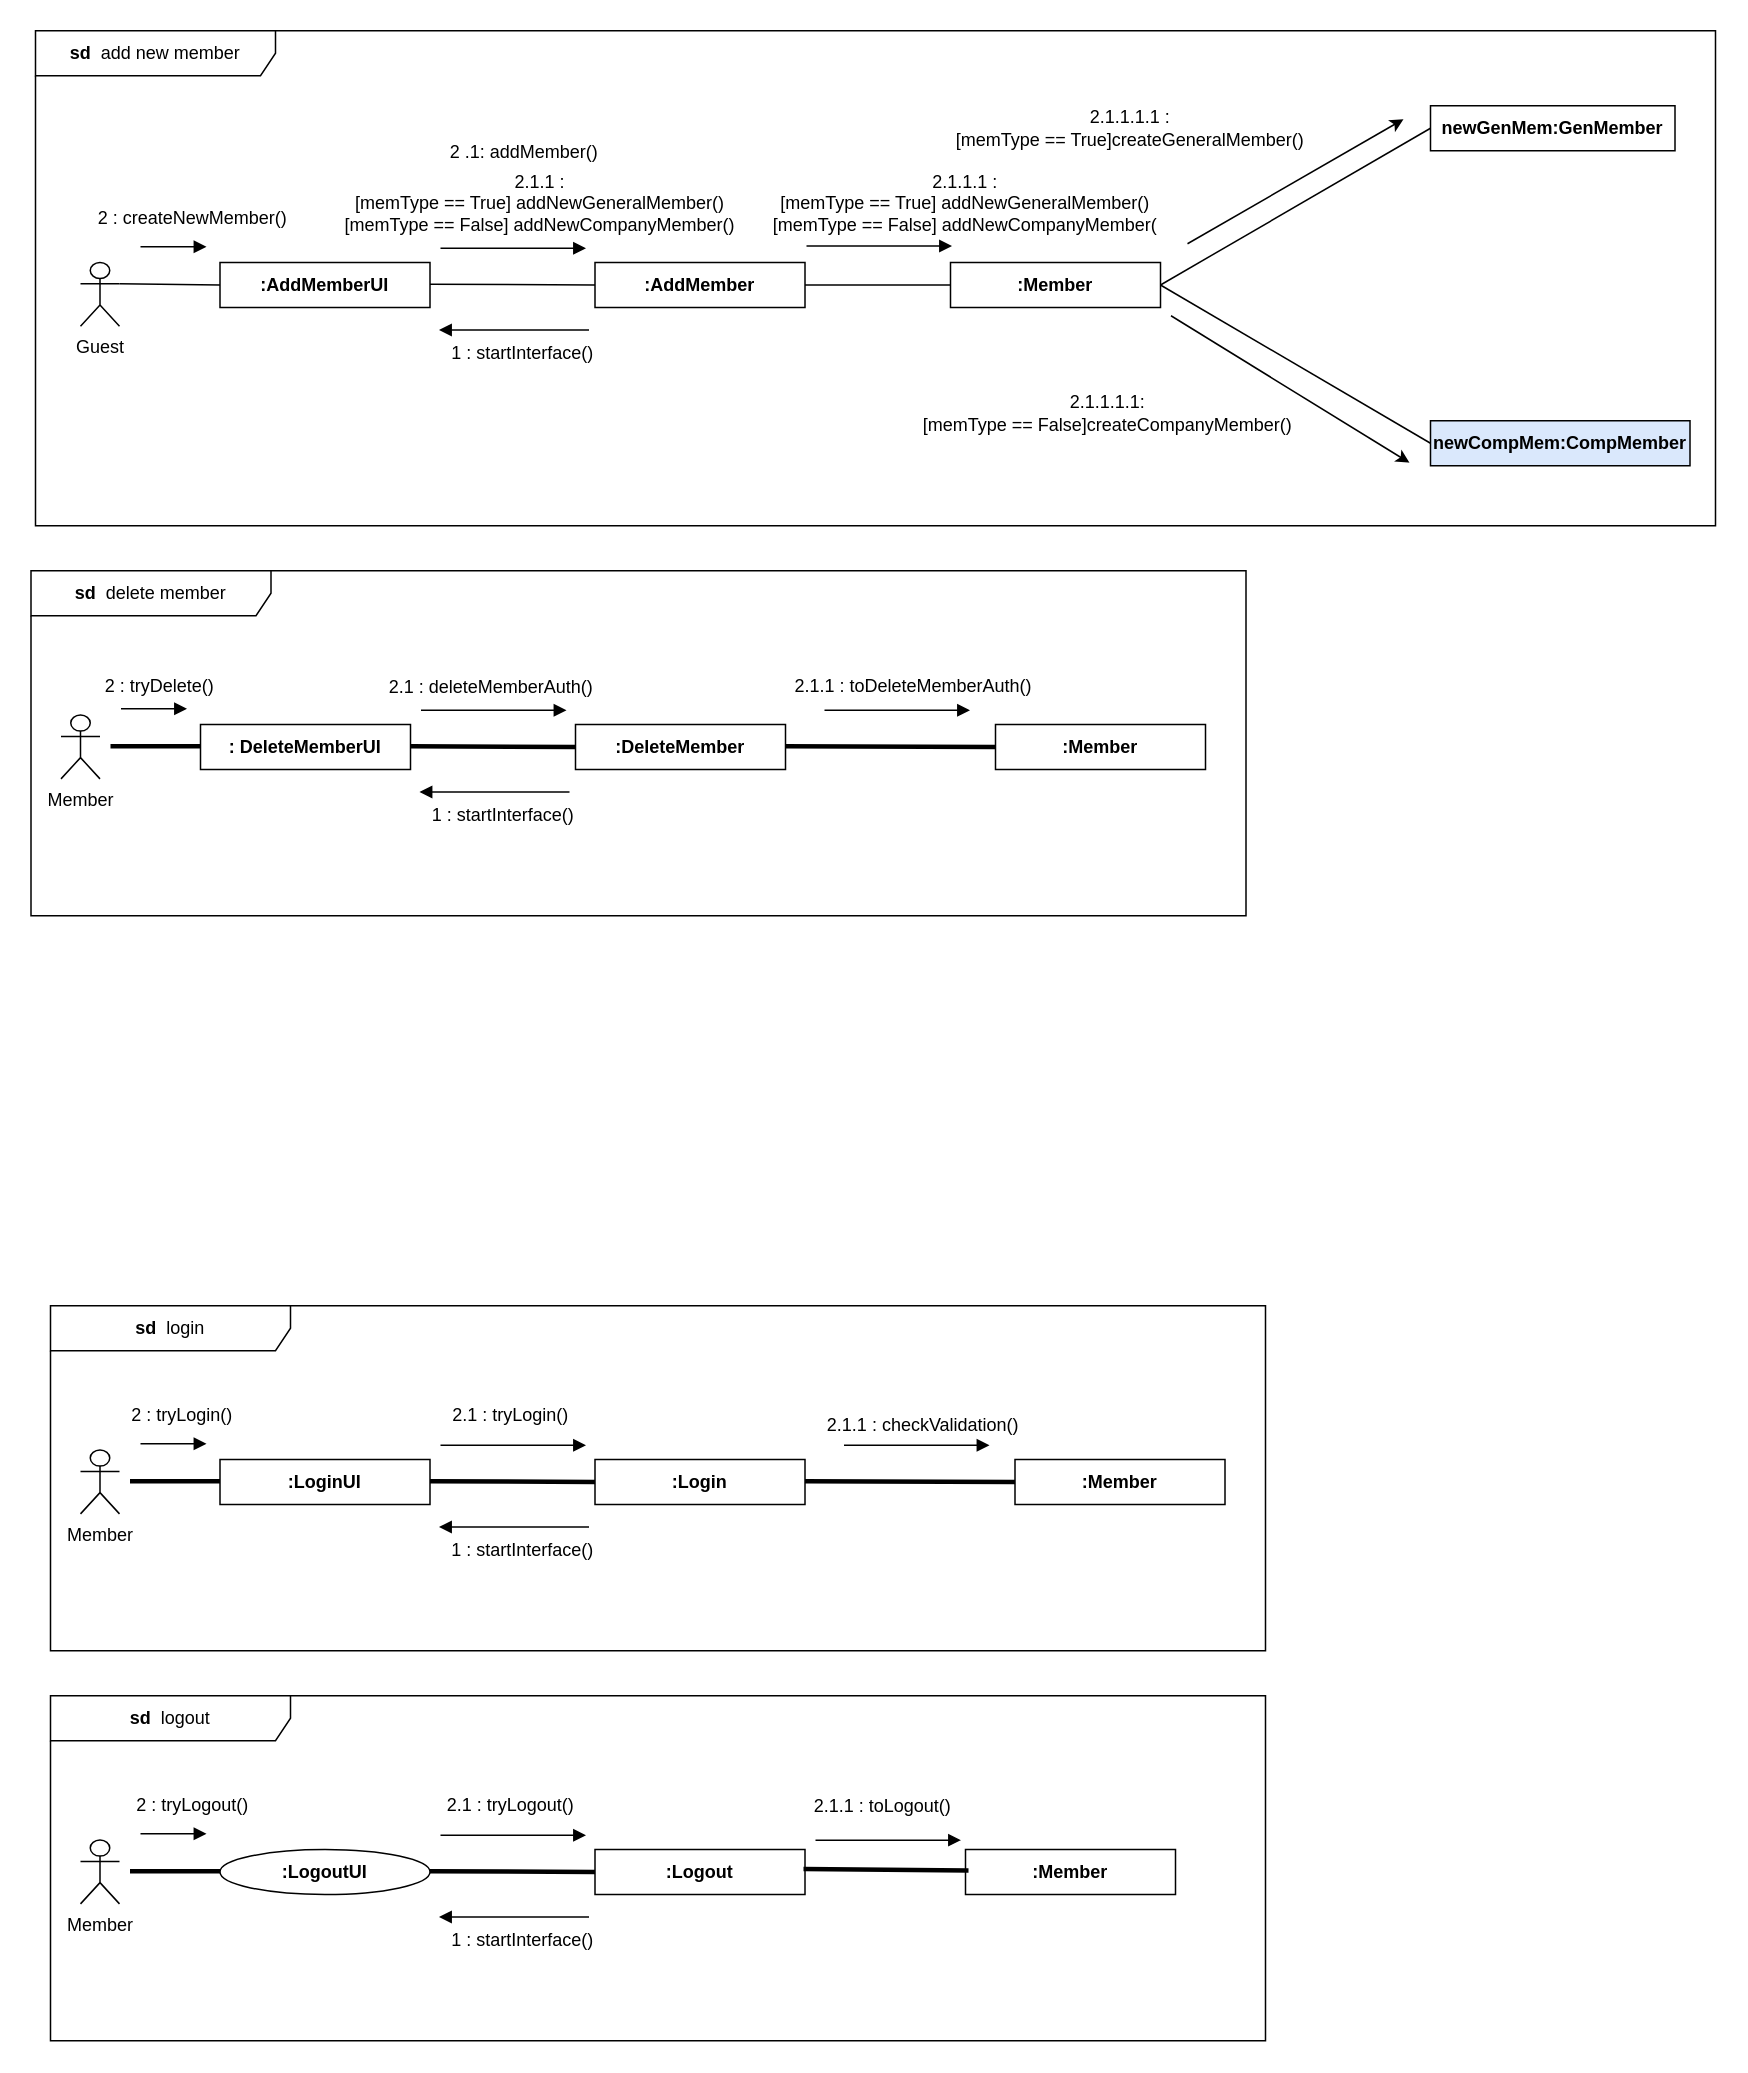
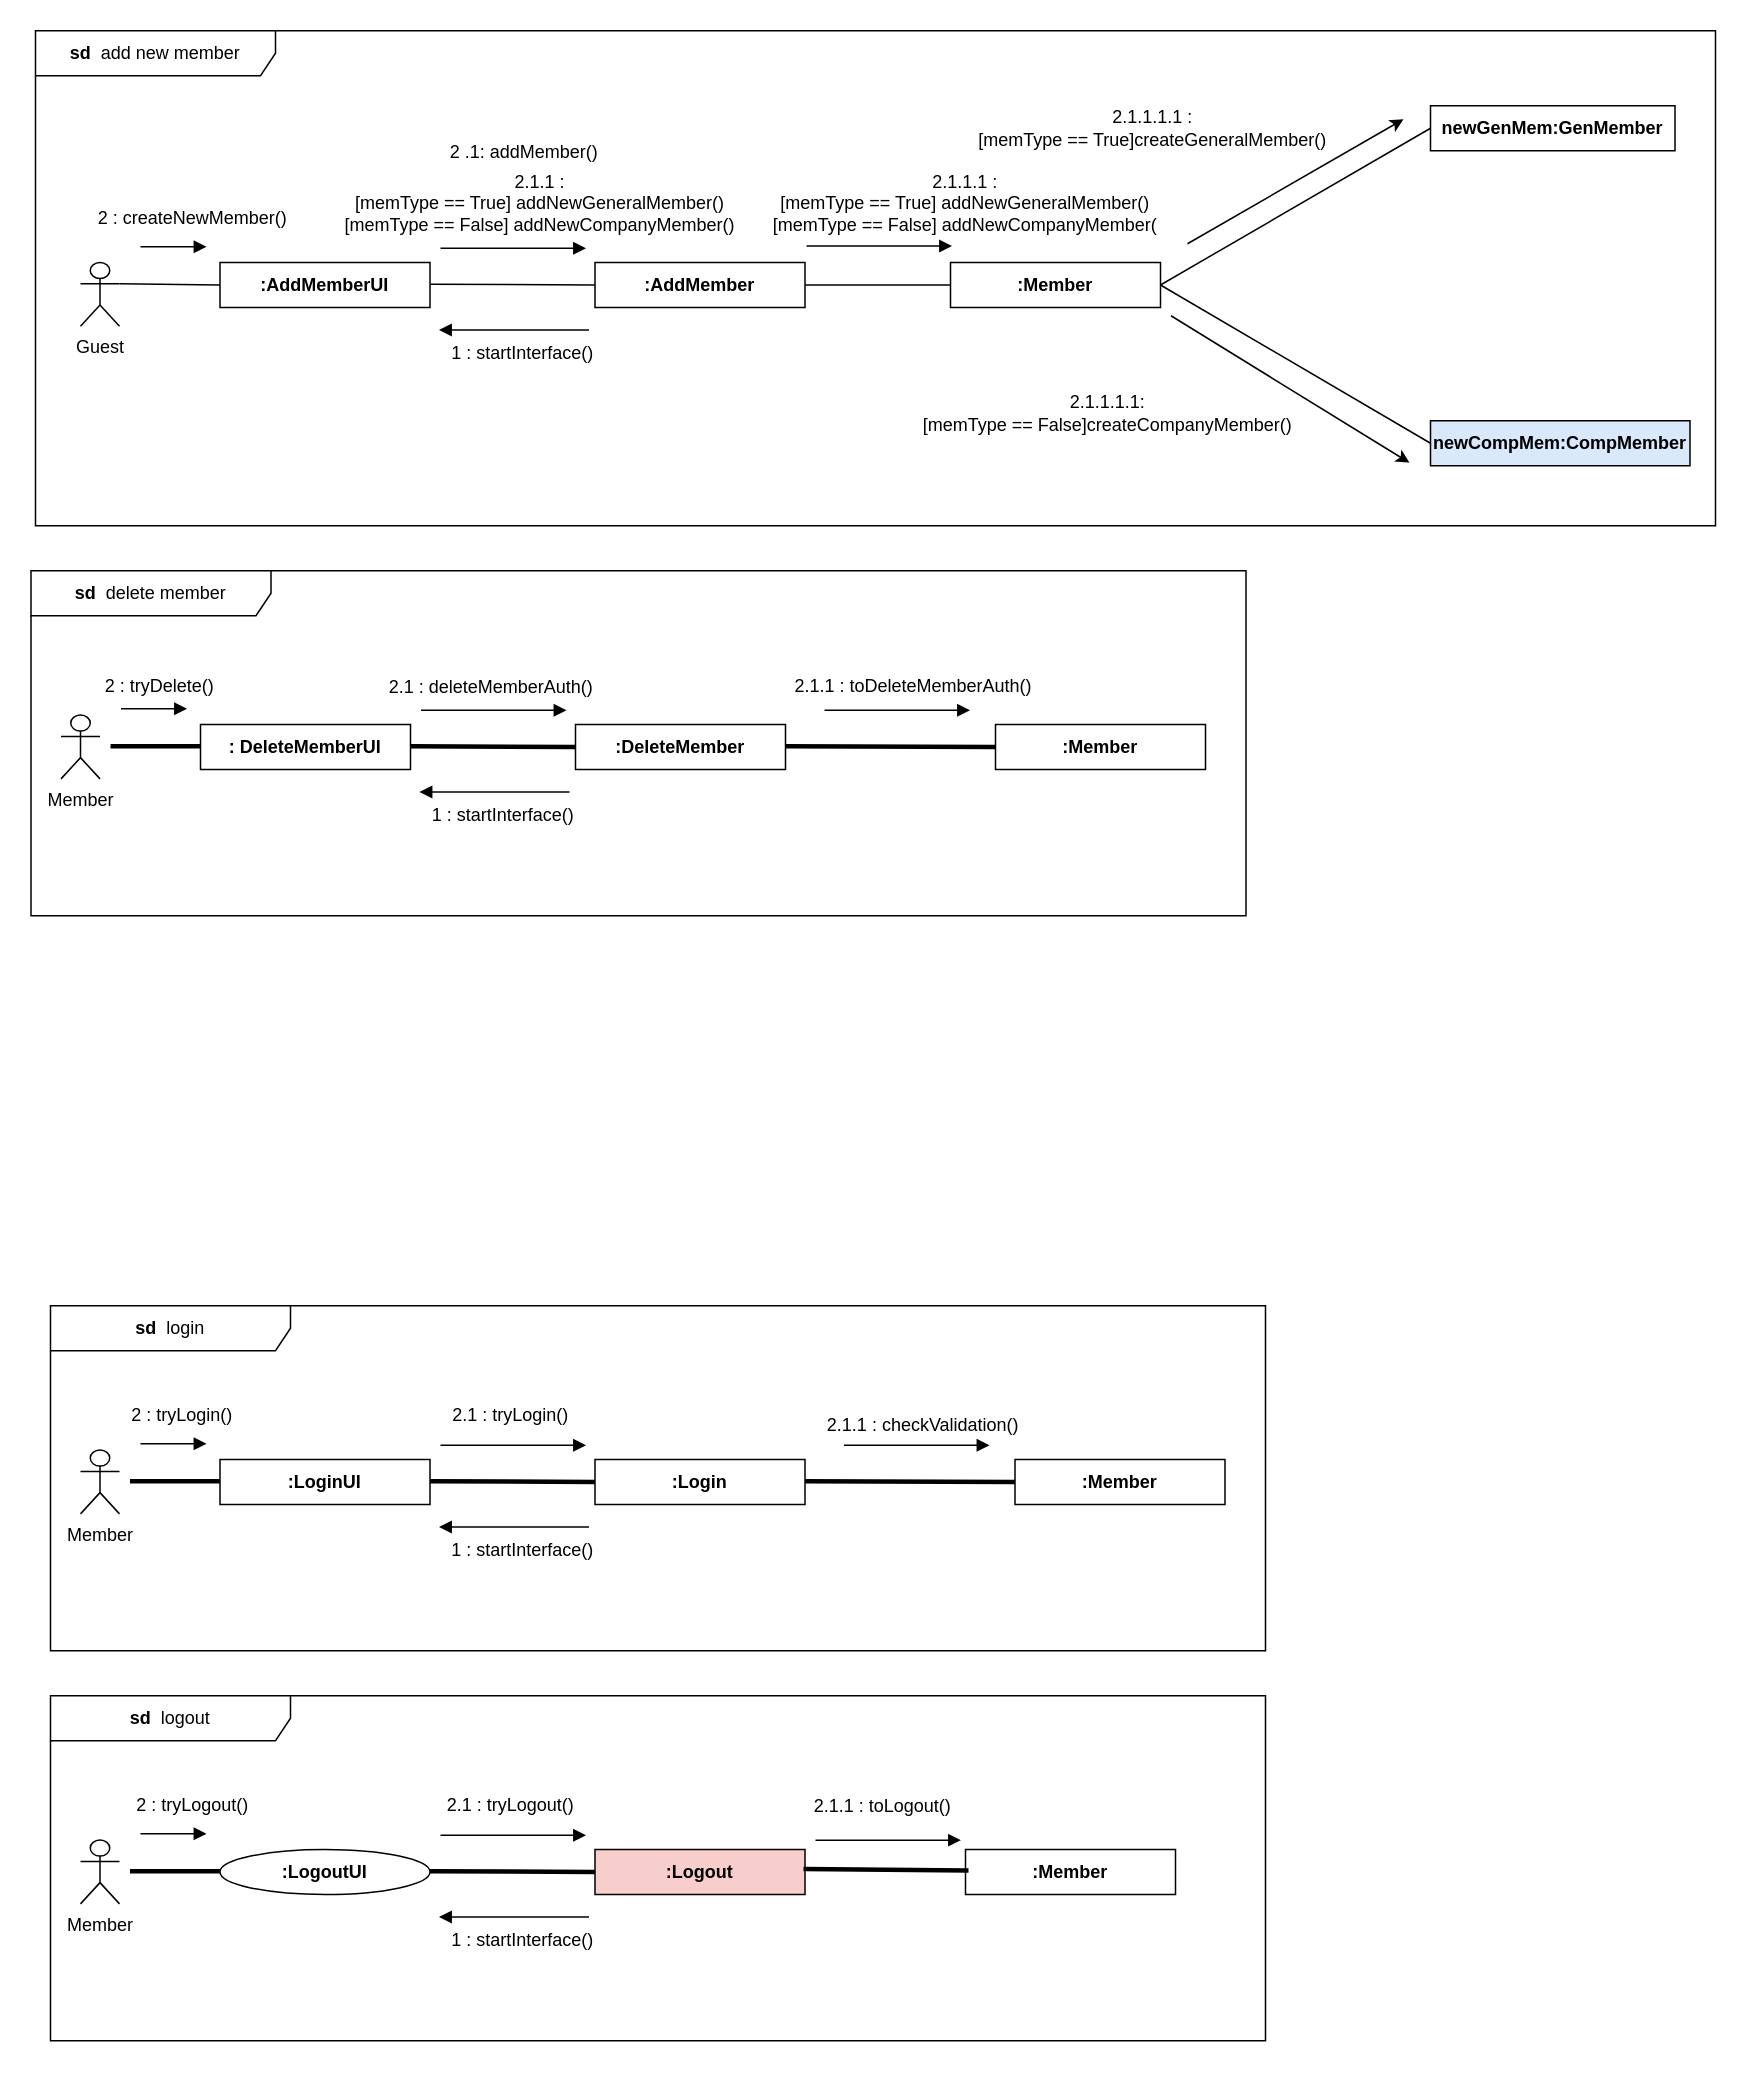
node "2.1.1.1.1 : [memType == True]createGeneralMember()": moved (1130, 128) -> (1153, 128)
node ":Logout": fillcolor #ffffff -> #f8cecc
